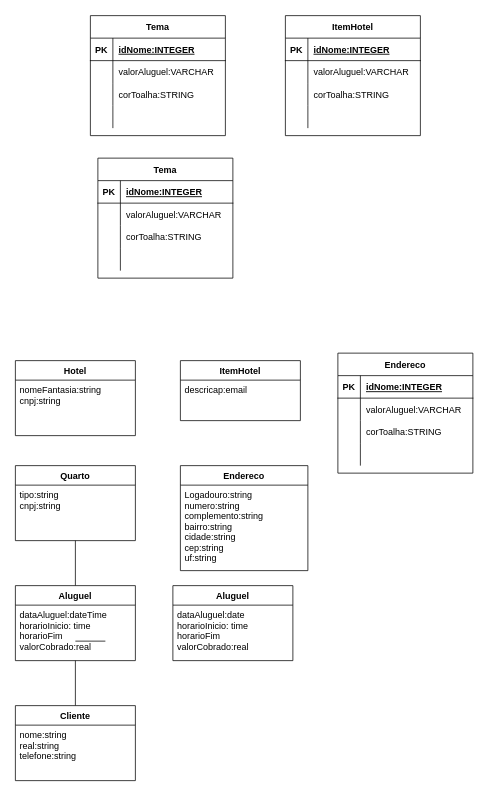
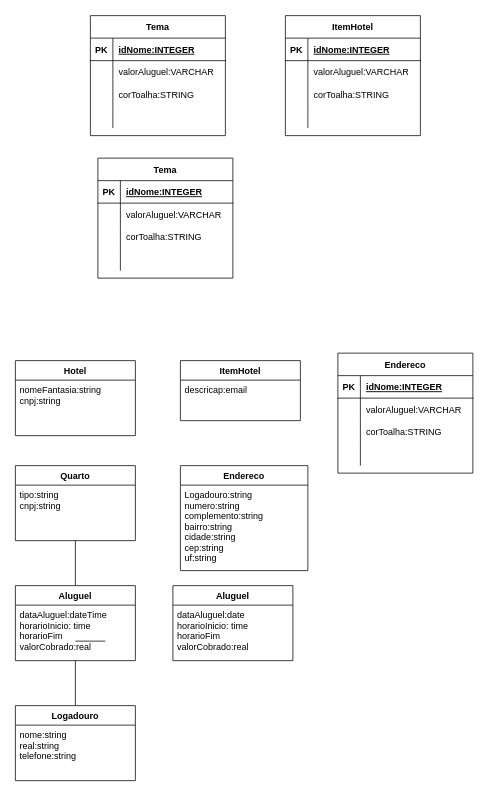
node "Cliente": label "Cliente" -> "Logadouro"
